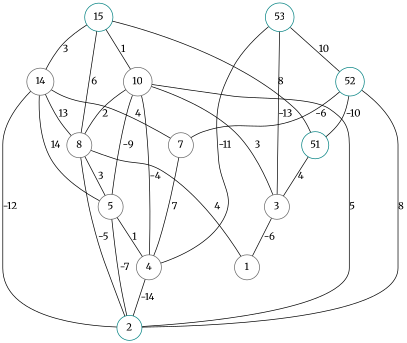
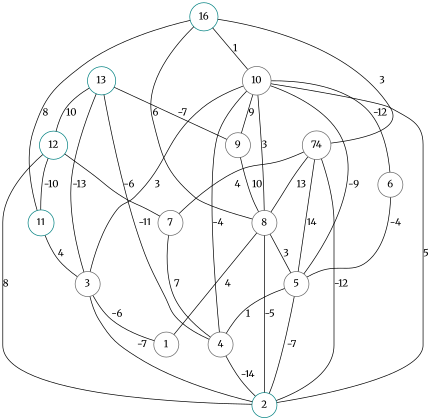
node "15": label "15" -> "16"
node "53": label "53" -> "13"
node "14": label "14" -> "74"
node "52": label "52" -> "12"
edge "10" -- "8": label "2" -> "3"
node "9": added
node "51": label "51" -> "11"
node "6": added
edge "3" -- "2": added, label "-7"
